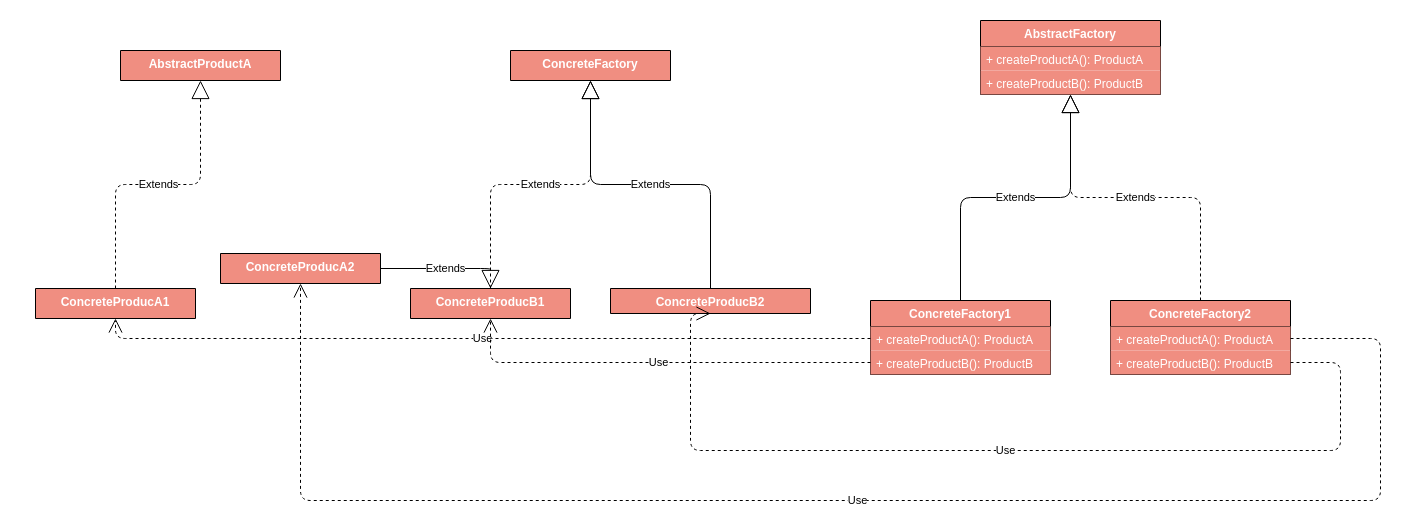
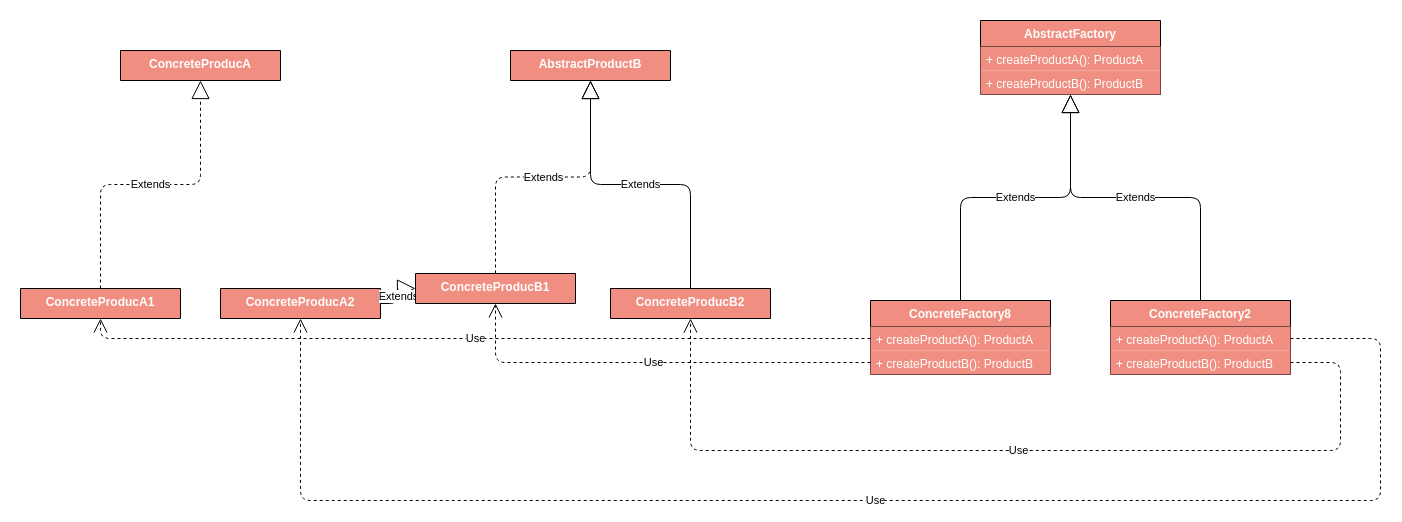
node "AbstractProductA": label "AbstractProductA" -> "ConcreteProducA"
node "ConcreteFactory": label "ConcreteFactory" -> "AbstractProductB"
edge "ConcreteFactory2" -> "AbstractFactory": style dashed -> solid
node "ConcreteProducA2": moved (301, 269) -> (301, 304)
node "ConcreteProducB2": size 200x25 -> 160x30
node "ConcreteProducA1": moved (116, 304) -> (101, 304)
node "ConcreteProducB1": moved (491, 304) -> (496, 289)
node "ConcreteFactory1": label "ConcreteFactory1" -> "ConcreteFactory8"
